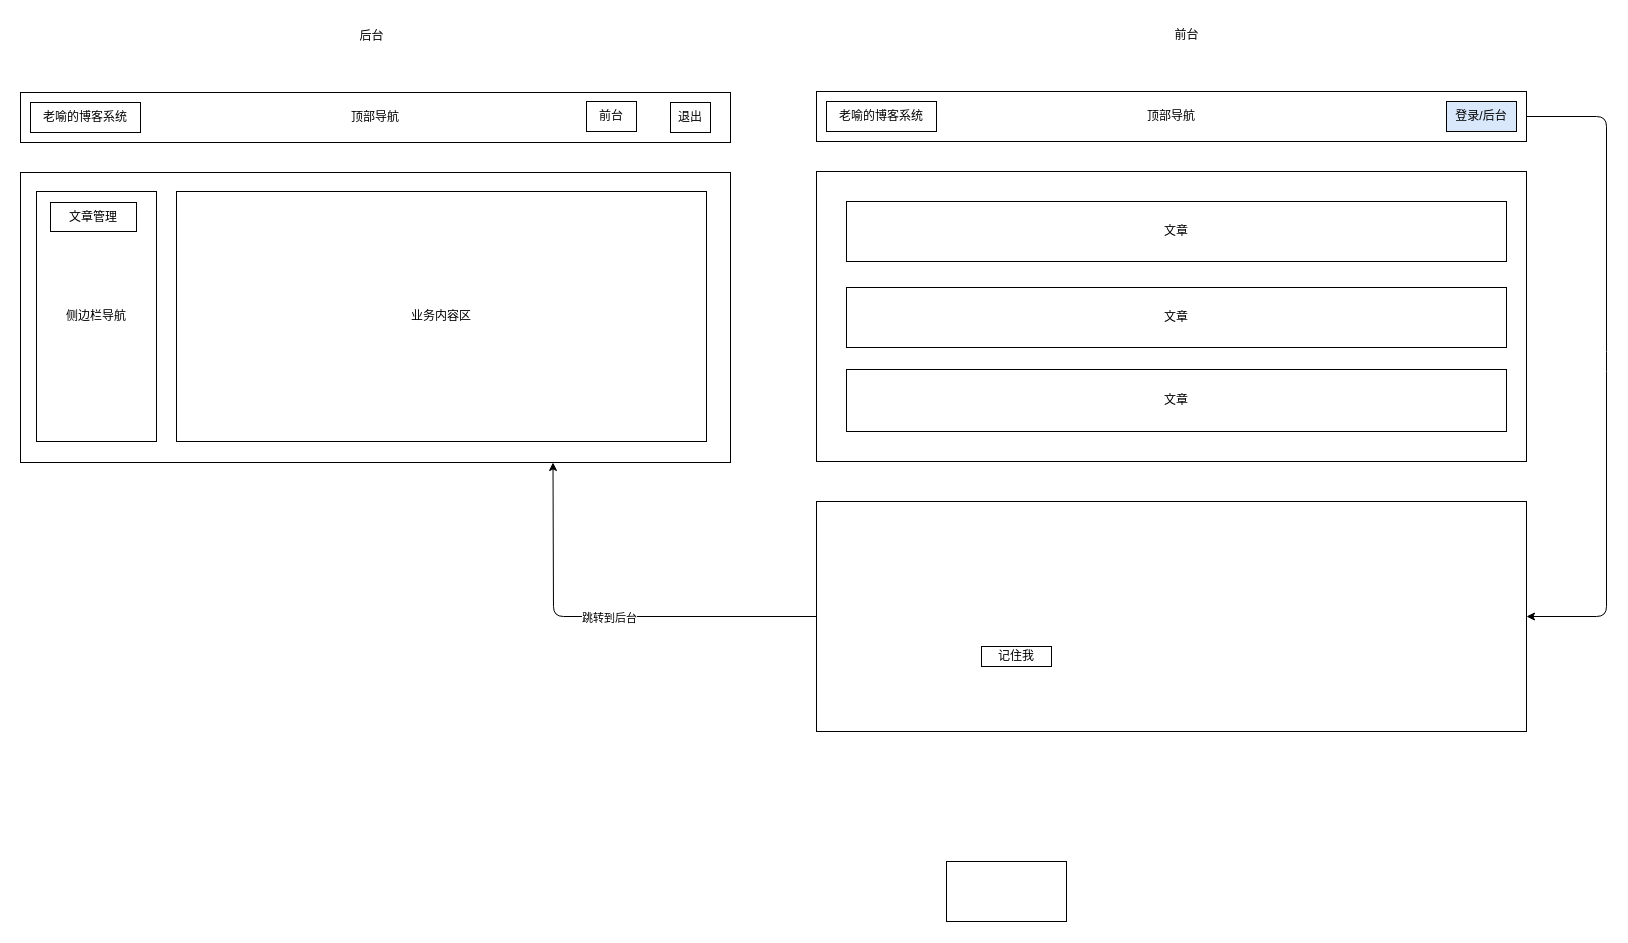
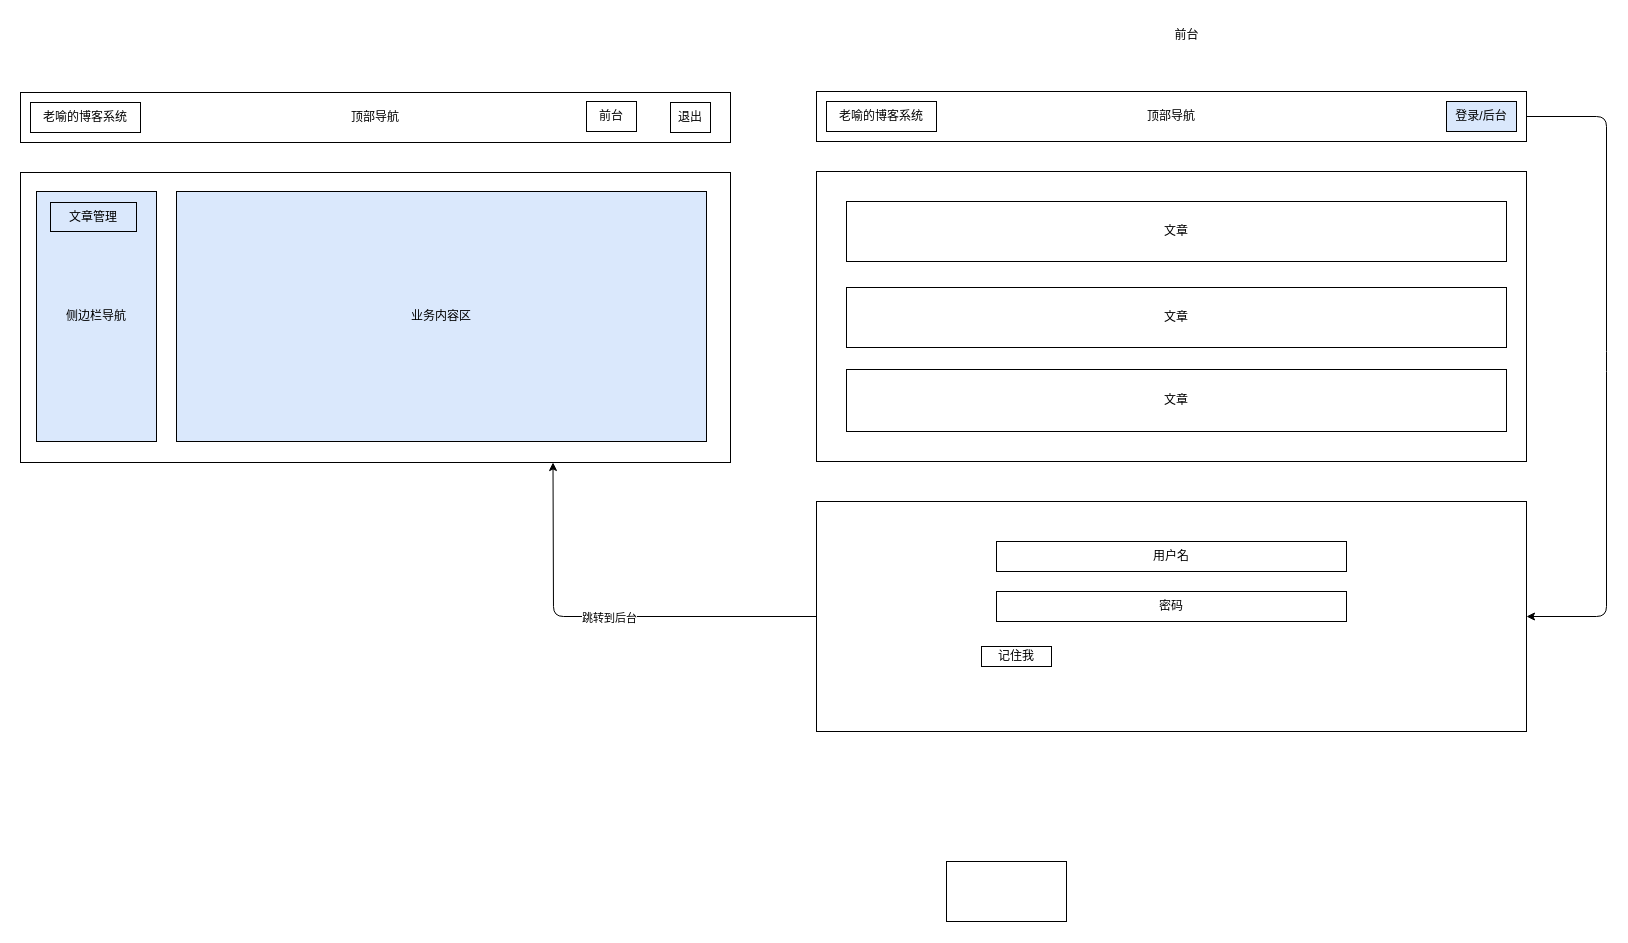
node "后台": removed
node "文章管理": fillcolor #ffffff -> #dae8fc
node "侧边栏导航": fillcolor #ffffff -> #dae8fc
node "业务内容区": fillcolor #ffffff -> #dae8fc
node "用户名": added
node "密码": added
